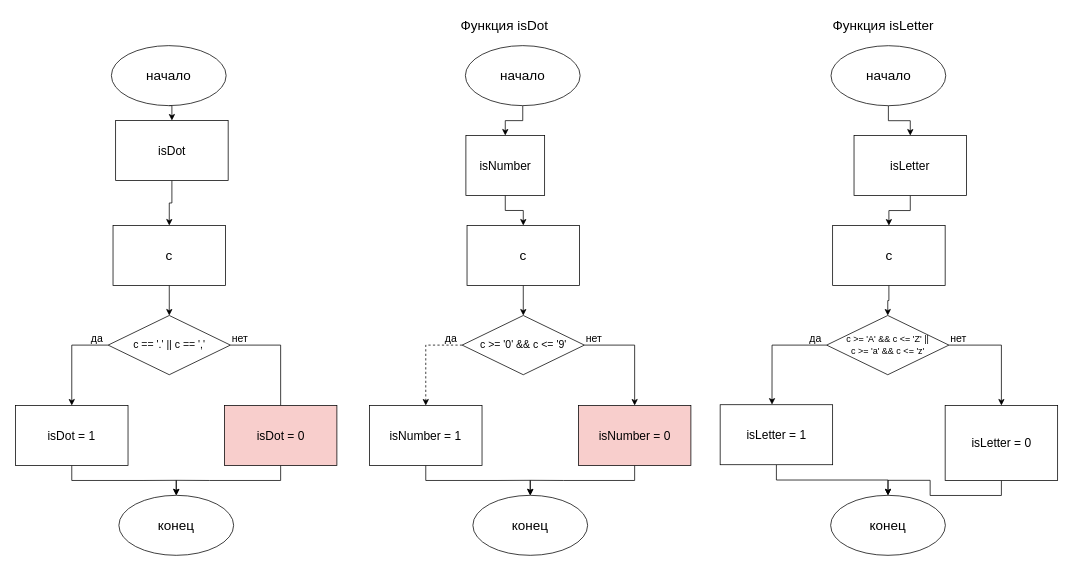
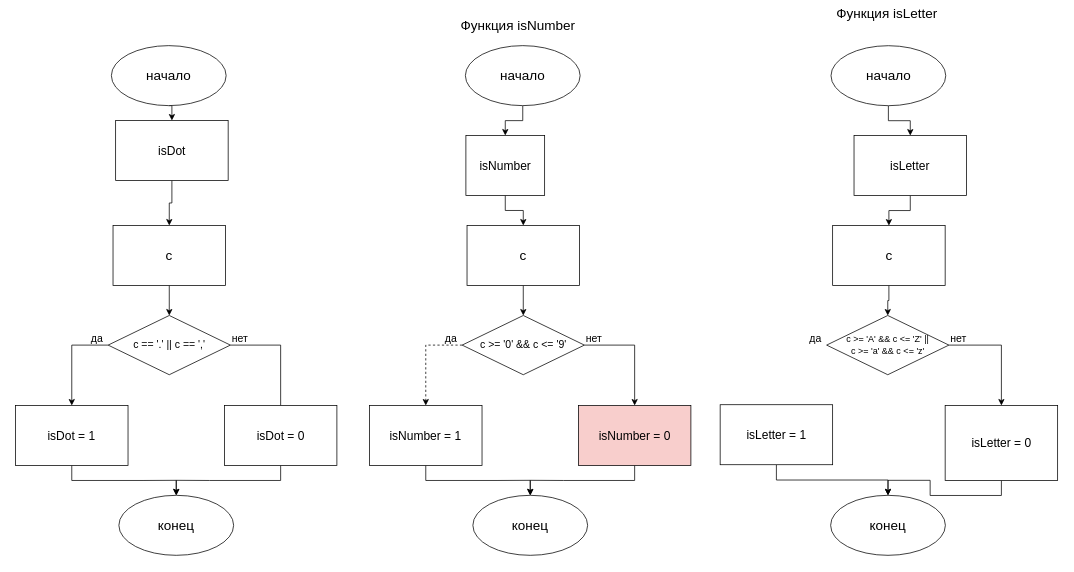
node "Функция isDot": label "Функция isDot" -> "Функция isNumber"
node "Функция isLetter": moved (888, 23) -> (891, 12)
edge "c >= 'A' && c <= 'Z' || c >= 'a' && c <= 'z'" -> "isLetter = 1": removed
node "isDot = 0": fillcolor #f8cecc -> #ffffff
